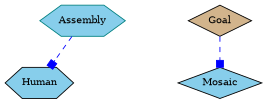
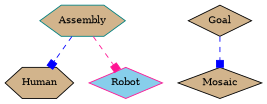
node "Assembly": fillcolor skyblue -> tan
node "Human": fillcolor skyblue -> tan
node "Robot": added
node "Mosaic": fillcolor skyblue -> tan
